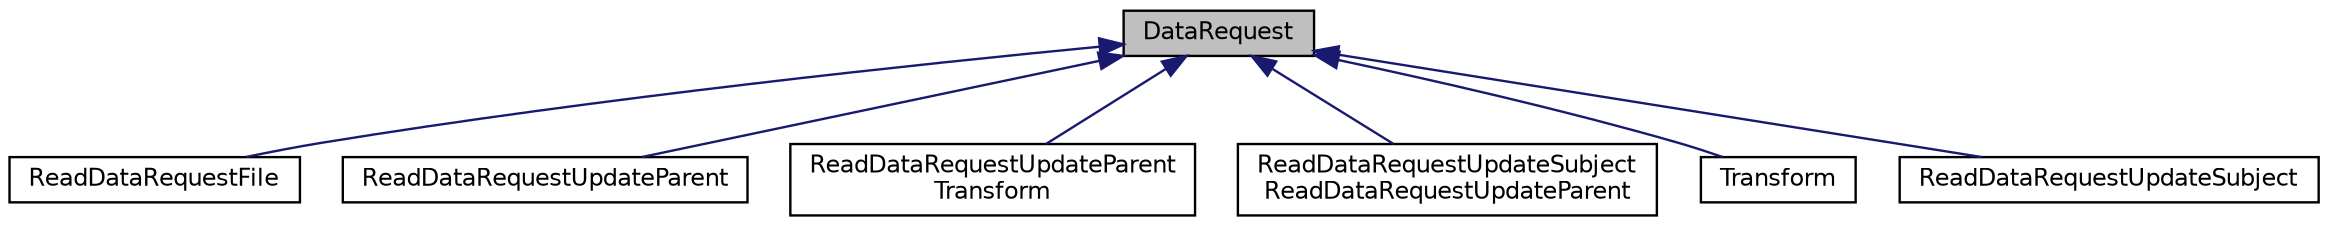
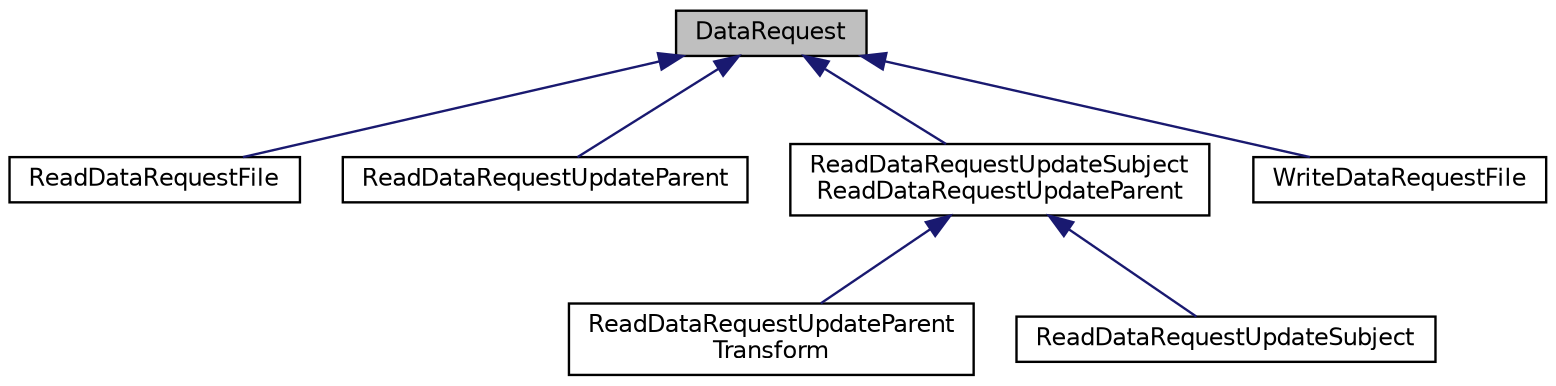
edge "ReadDataRequestUpdateParent Transform" -> "DataRequest": now "ReadDataRequestUpdateParent Transform" -> "ReadDataRequestUpdateSubject ReadDataRequestUpdateParent"
edge "ReadDataRequestUpdateSubject" -> "DataRequest": now "ReadDataRequestUpdateSubject" -> "ReadDataRequestUpdateSubject ReadDataRequestUpdateParent"
node "Transform": label "Transform" -> "WriteDataRequestFile"
